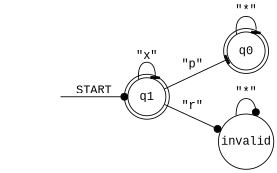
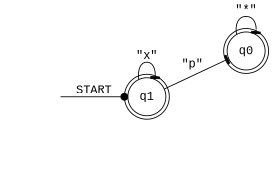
node "invalid": removed
